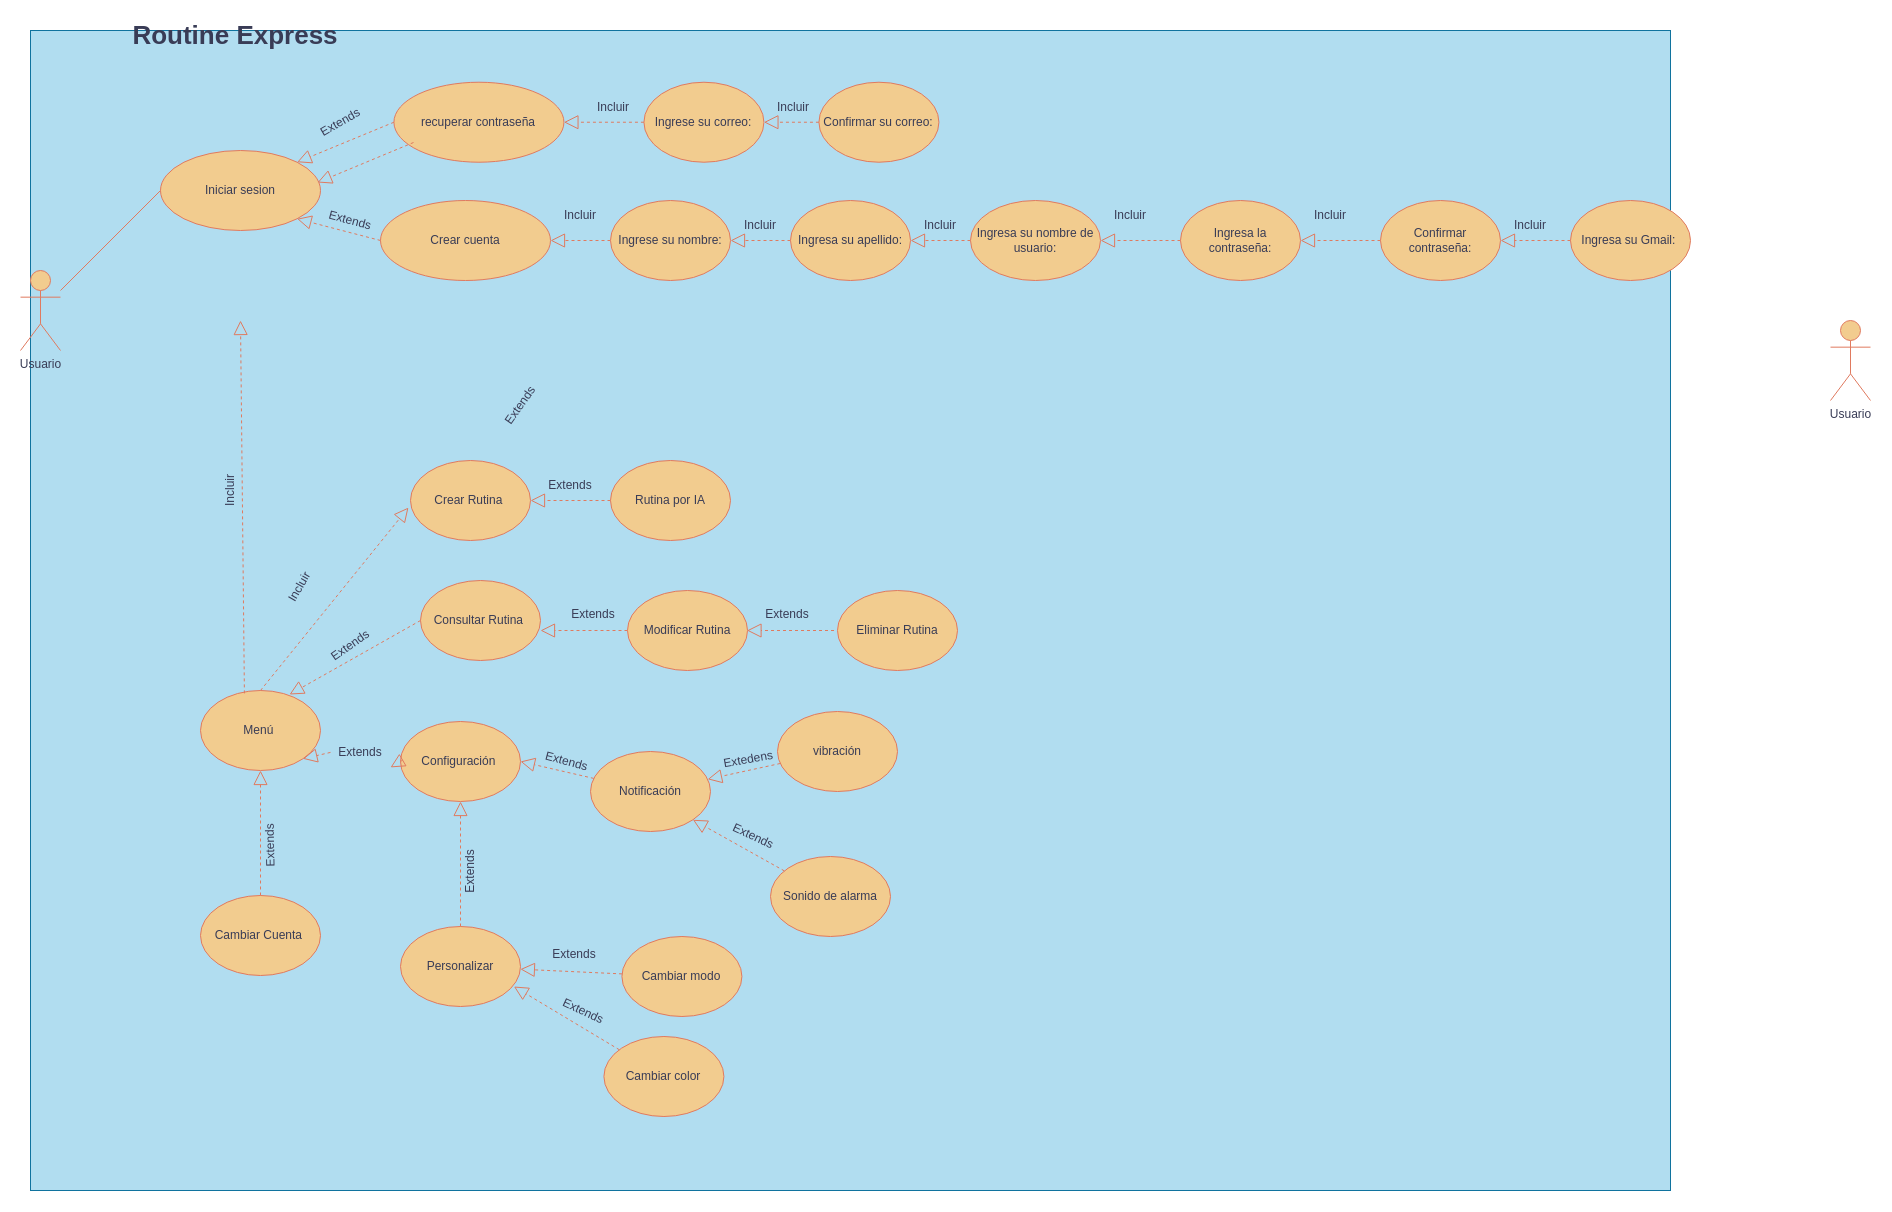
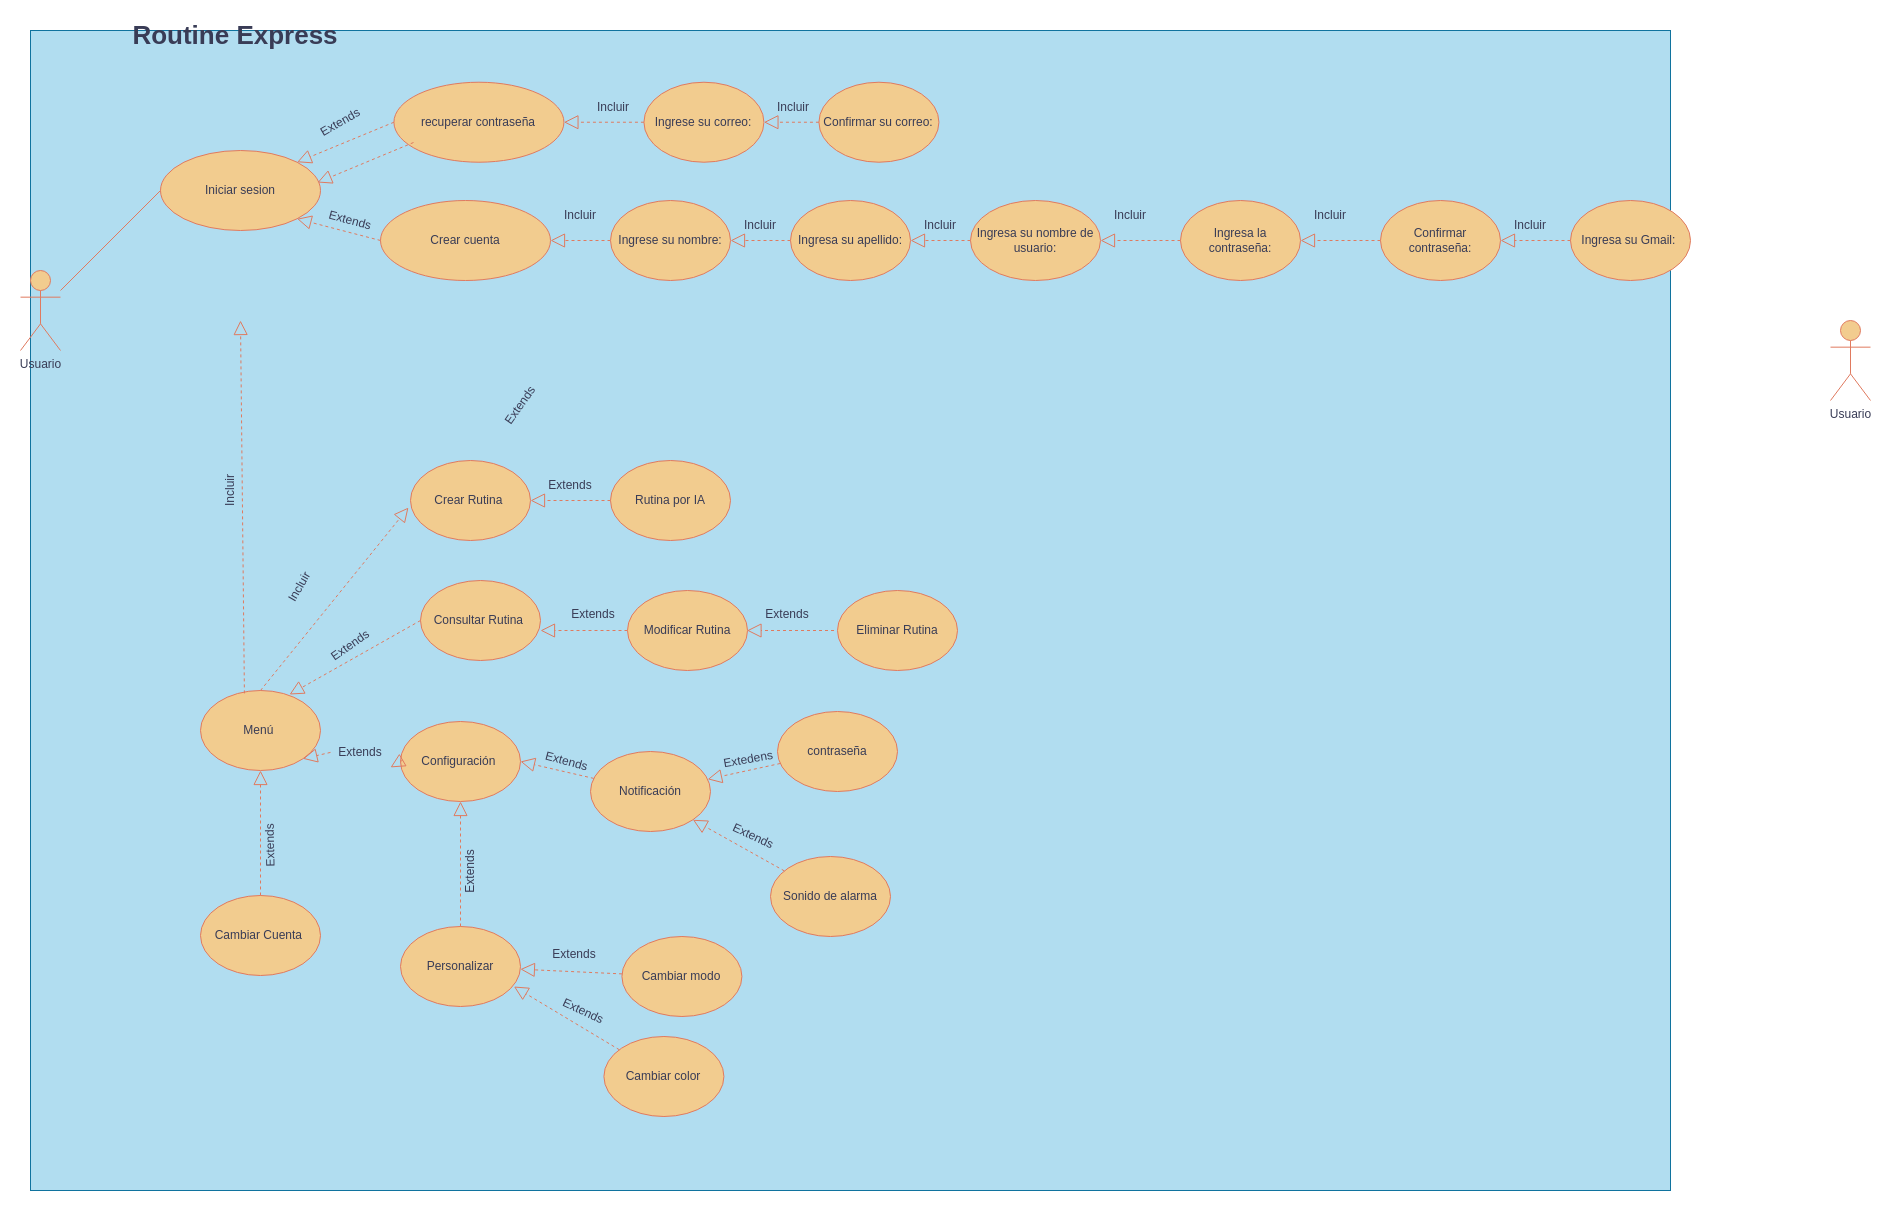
node "vibración": label "vibración" -> "contraseña"
